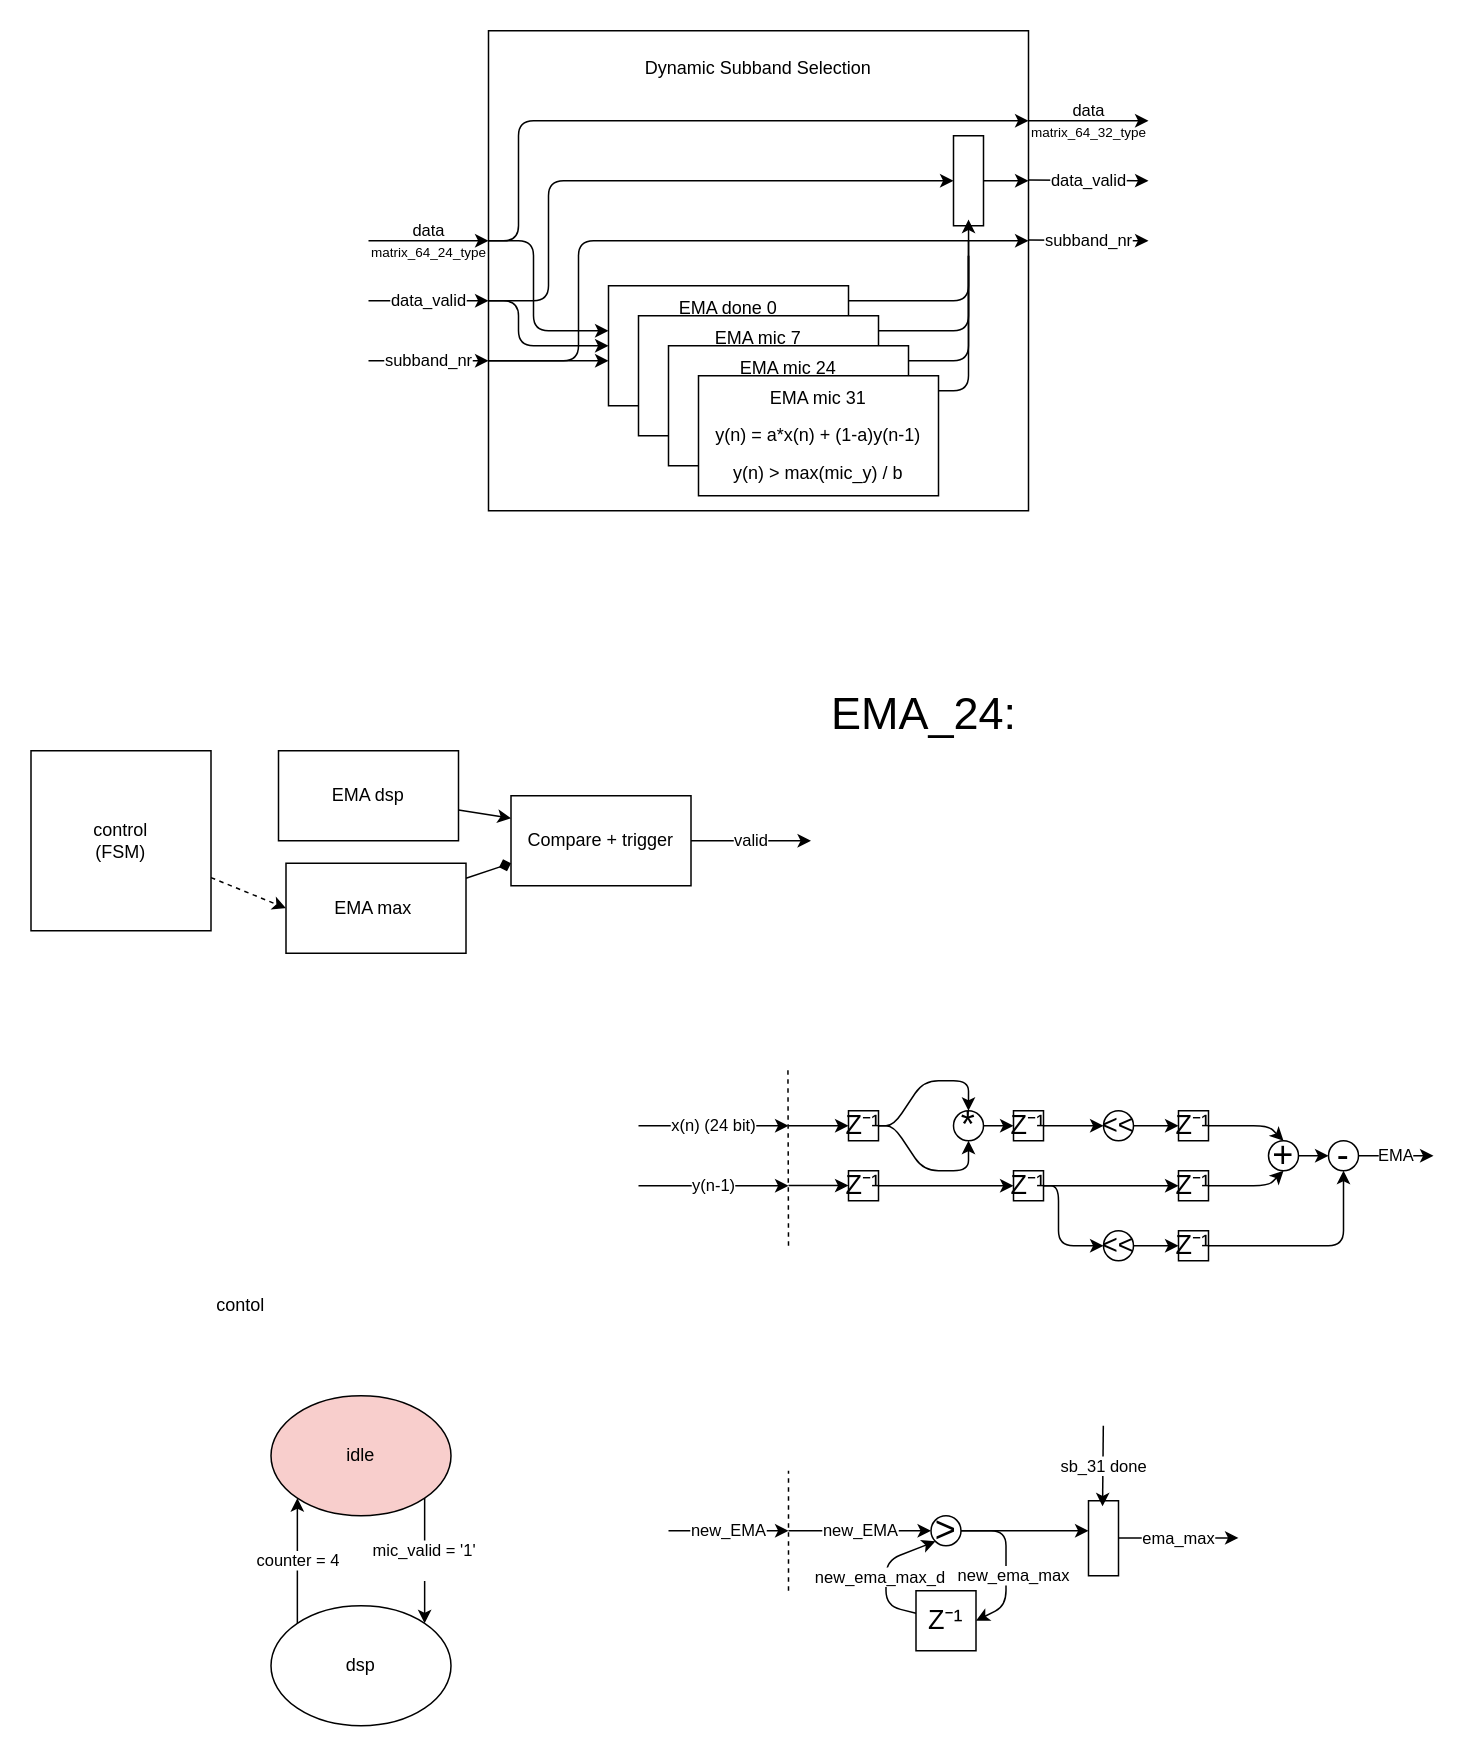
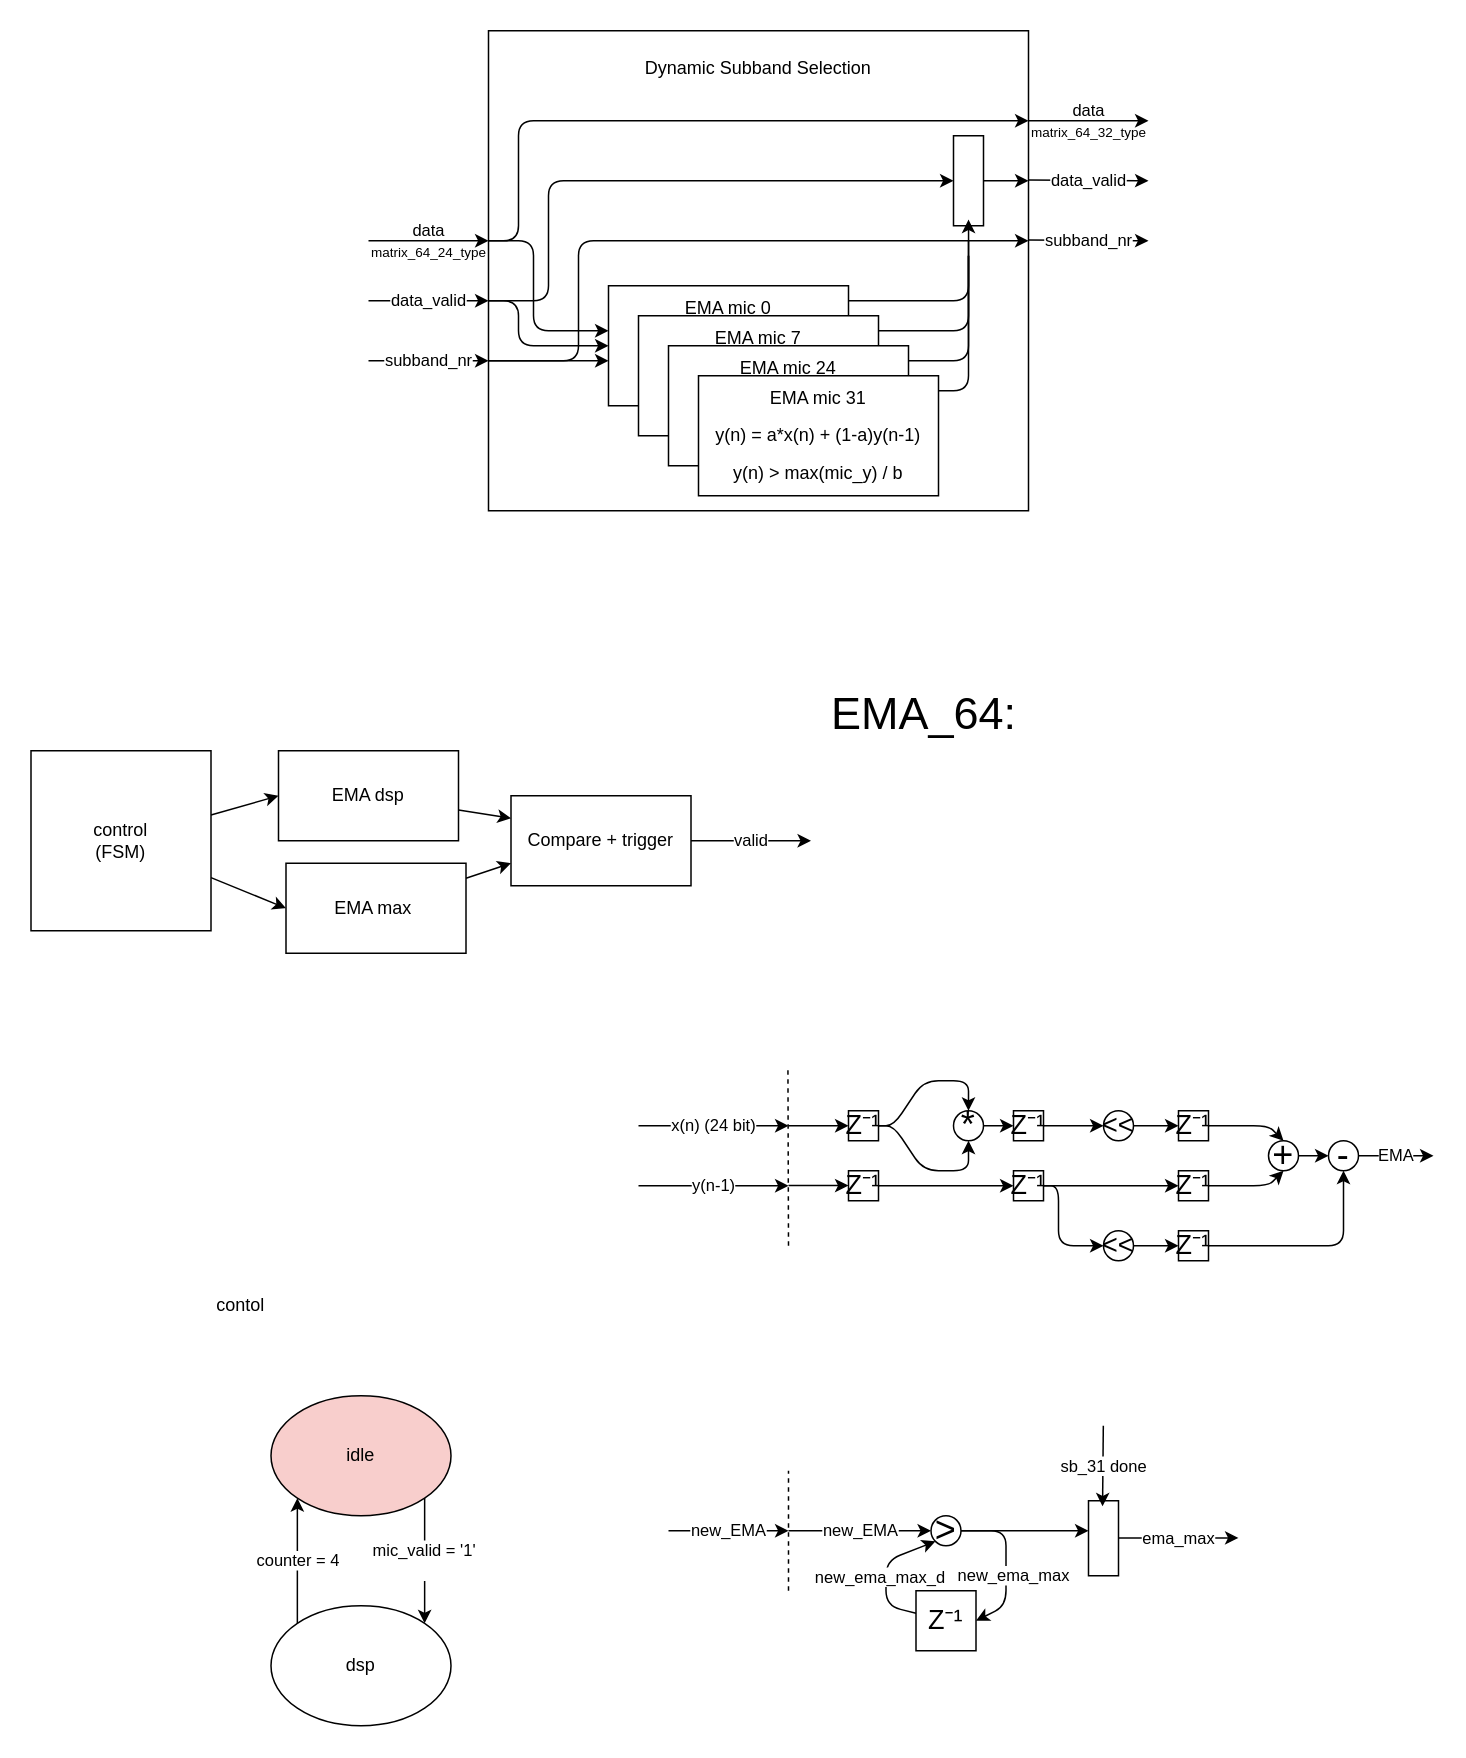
node "EMA done 0": label "EMA done 0" -> "EMA mic 0"
node "EMA_24:": label "EMA_24:" -> "EMA_64:"
edge "control (FSM)" -> "EMA dsp": added
edge "EMA max" -> "Compare + trigger": arrowhead diamond -> classic
edge "control (FSM)" -> "EMA max": style dashed -> solid
